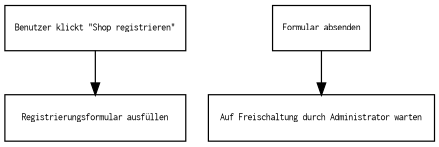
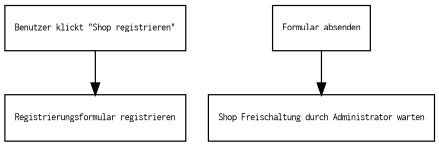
node "Registrierungsformular ausfüllen": label "Registrierungsformular ausfüllen" -> "Registrierungsformular registrieren"
node "Auf Freischaltung durch Administrator warten": label "Auf Freischaltung durch Administrator warten" -> "Shop Freischaltung durch Administrator warten"
